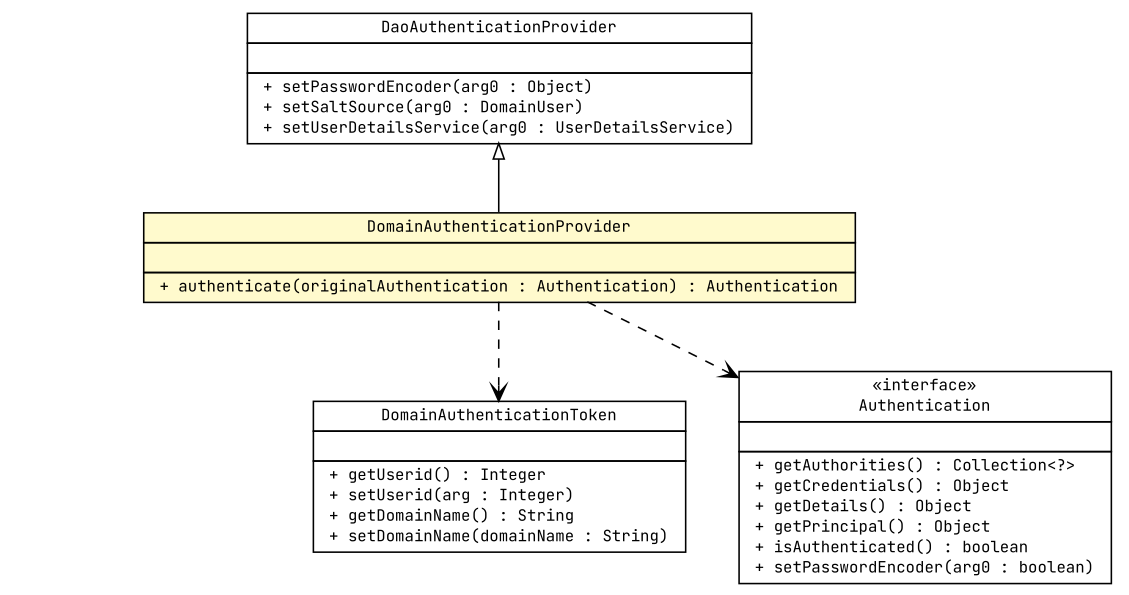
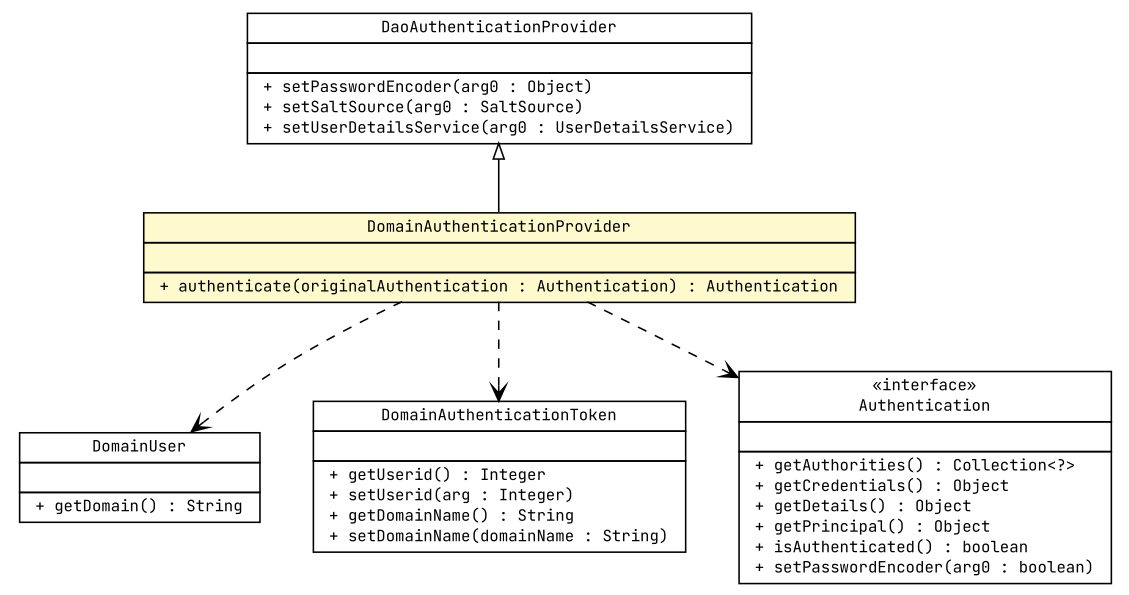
node "DaoAuthenticationProvider": text "+ setSaltSource(arg0 : DomainUser)" -> "+ setSaltSource(arg0 : SaltSource)"
node "DomainUser": added
